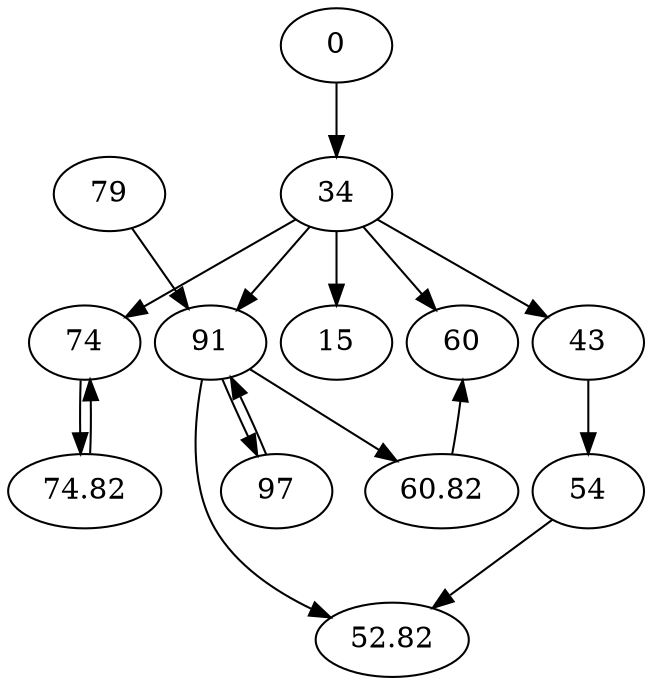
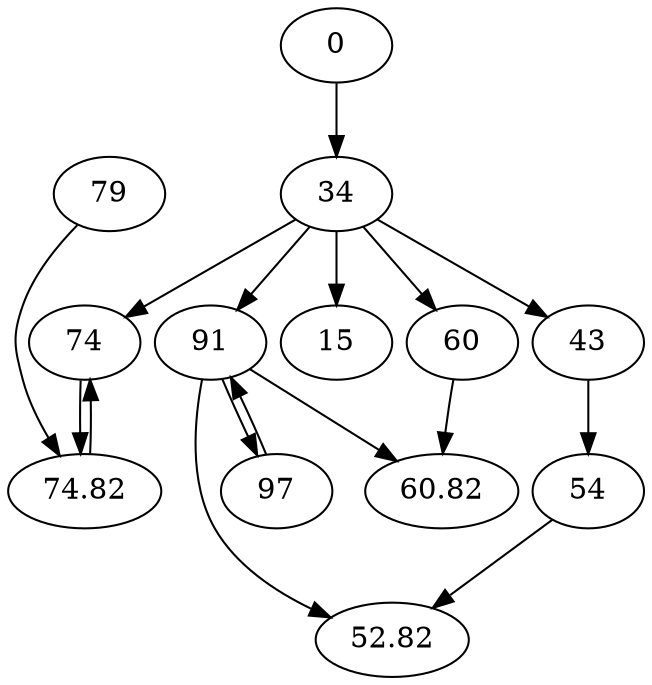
edge "79" -> "91": now "79" -> "74.82"
edge "60.82" -> "60": reversed
